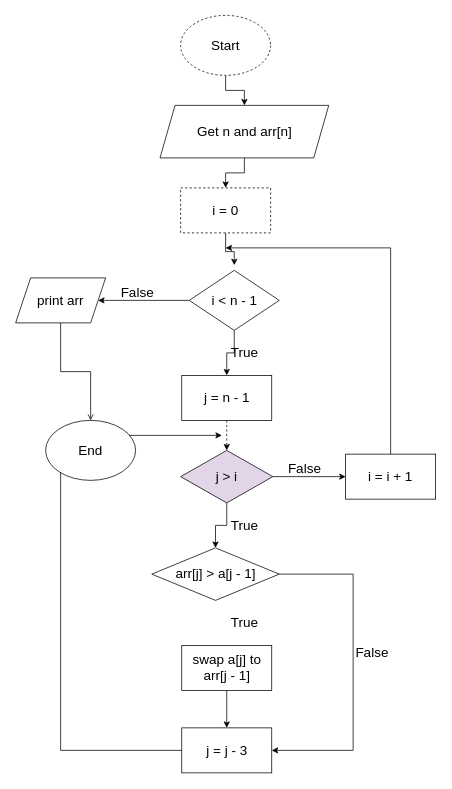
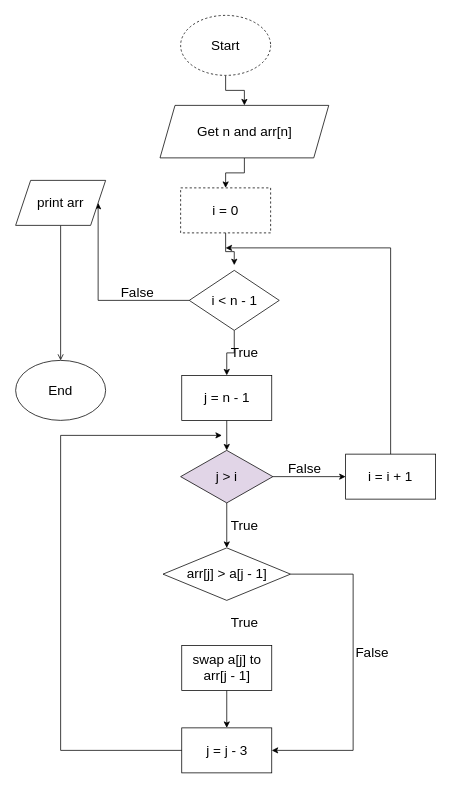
node "print arr": moved (60, 300) -> (60, 203)
edge "j = n - 1" -> "j > i": style dashed -> solid
node "End": moved (90, 450) -> (60, 390)
node "arr[j] > a[j - 1]": moved (215, 574) -> (227, 574)
